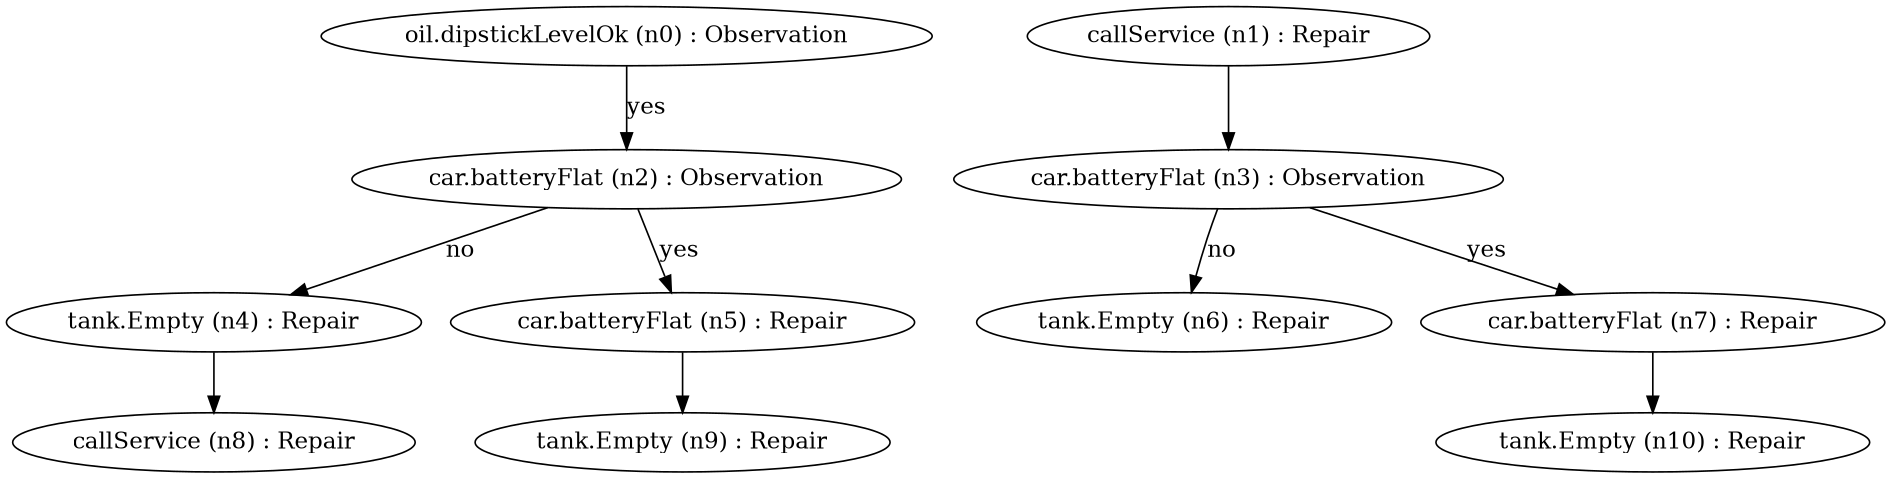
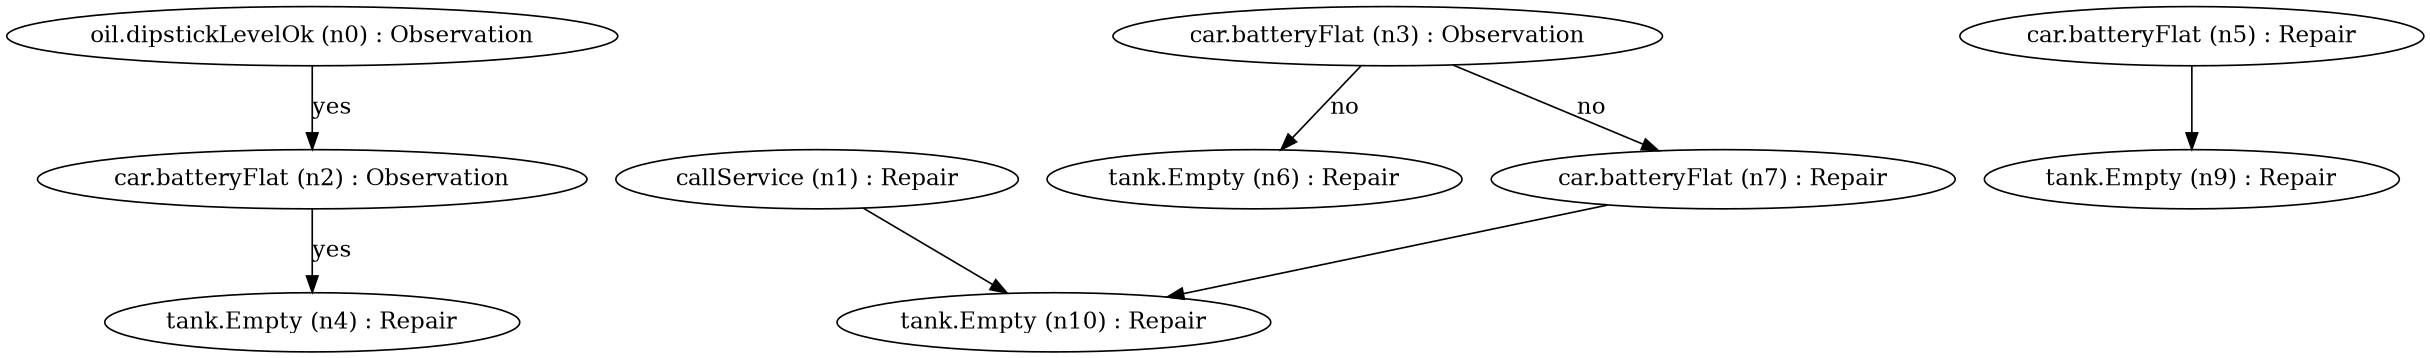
edge "callService (n1) : Repair" -> "car.batteryFlat (n3) : Observation": now "callService (n1) : Repair" -> "tank.Empty (n10) : Repair"
edge "car.batteryFlat (n2) : Observation" -> "car.batteryFlat (n5) : Repair": removed, label "yes"
edge "car.batteryFlat (n2) : Observation" -> "tank.Empty (n4) : Repair": label "no" -> "yes"
edge "car.batteryFlat (n3) : Observation" -> "car.batteryFlat (n7) : Repair": label "yes" -> "no"
node "callService (n8) : Repair": removed
